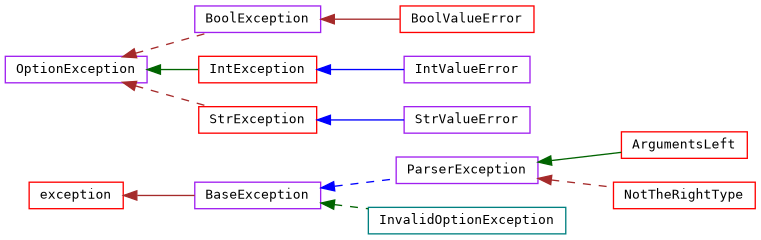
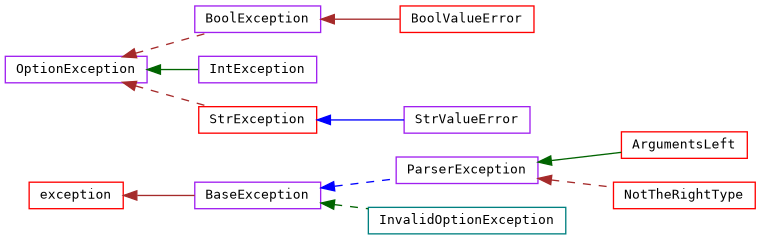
node "IntException": color red -> purple
node "IntValueError": removed
